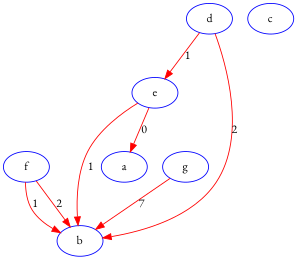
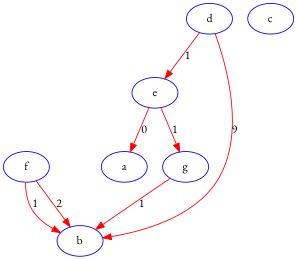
edge "d" -> "b": label "2" -> "9"
edge "e" -> "b": now "e" -> "g"
edge "g" -> "b": label "7" -> "1"
